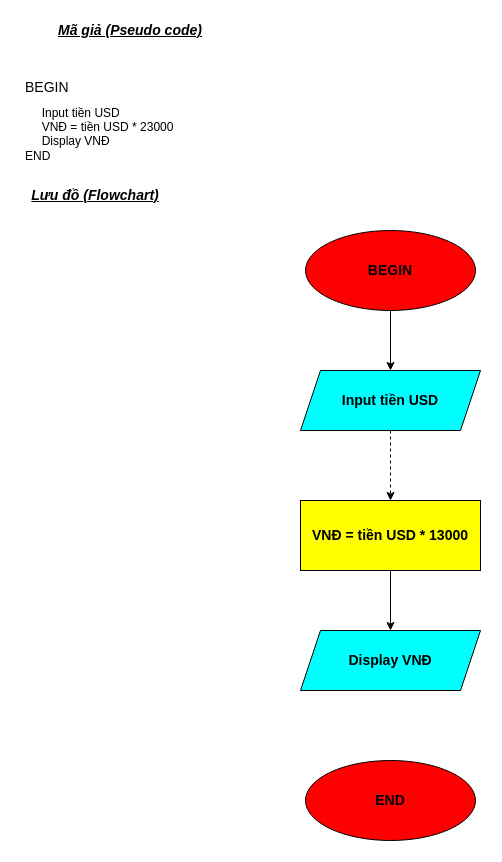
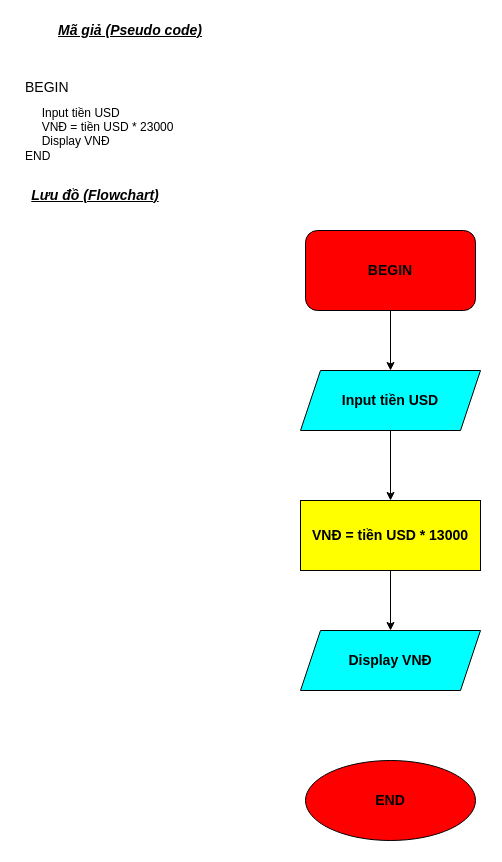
node "BEGIN": shape ellipse -> rounded rectangle
edge "Input tiền USD" -> "VNĐ = tiền USD * 13000": style dashed -> solid
